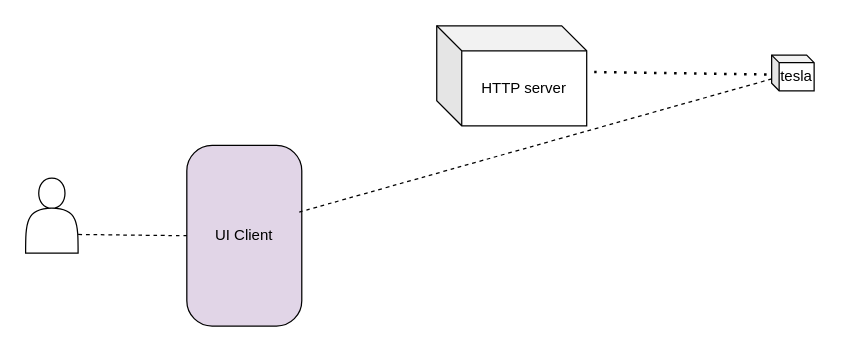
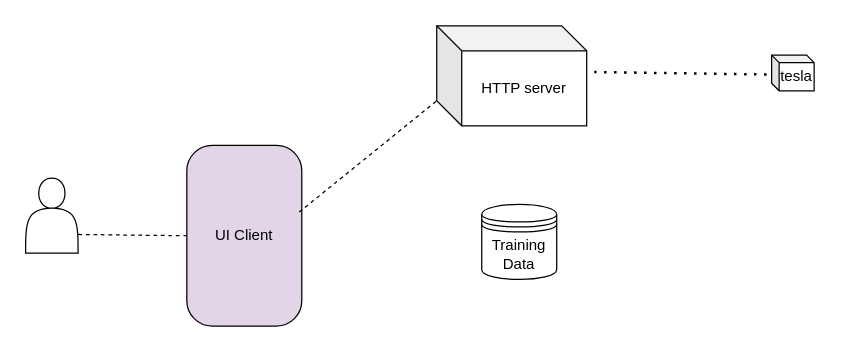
edge "tesla" -- "UI Client": now "HTTP server" -- "UI Client"
node "Training Data": added
